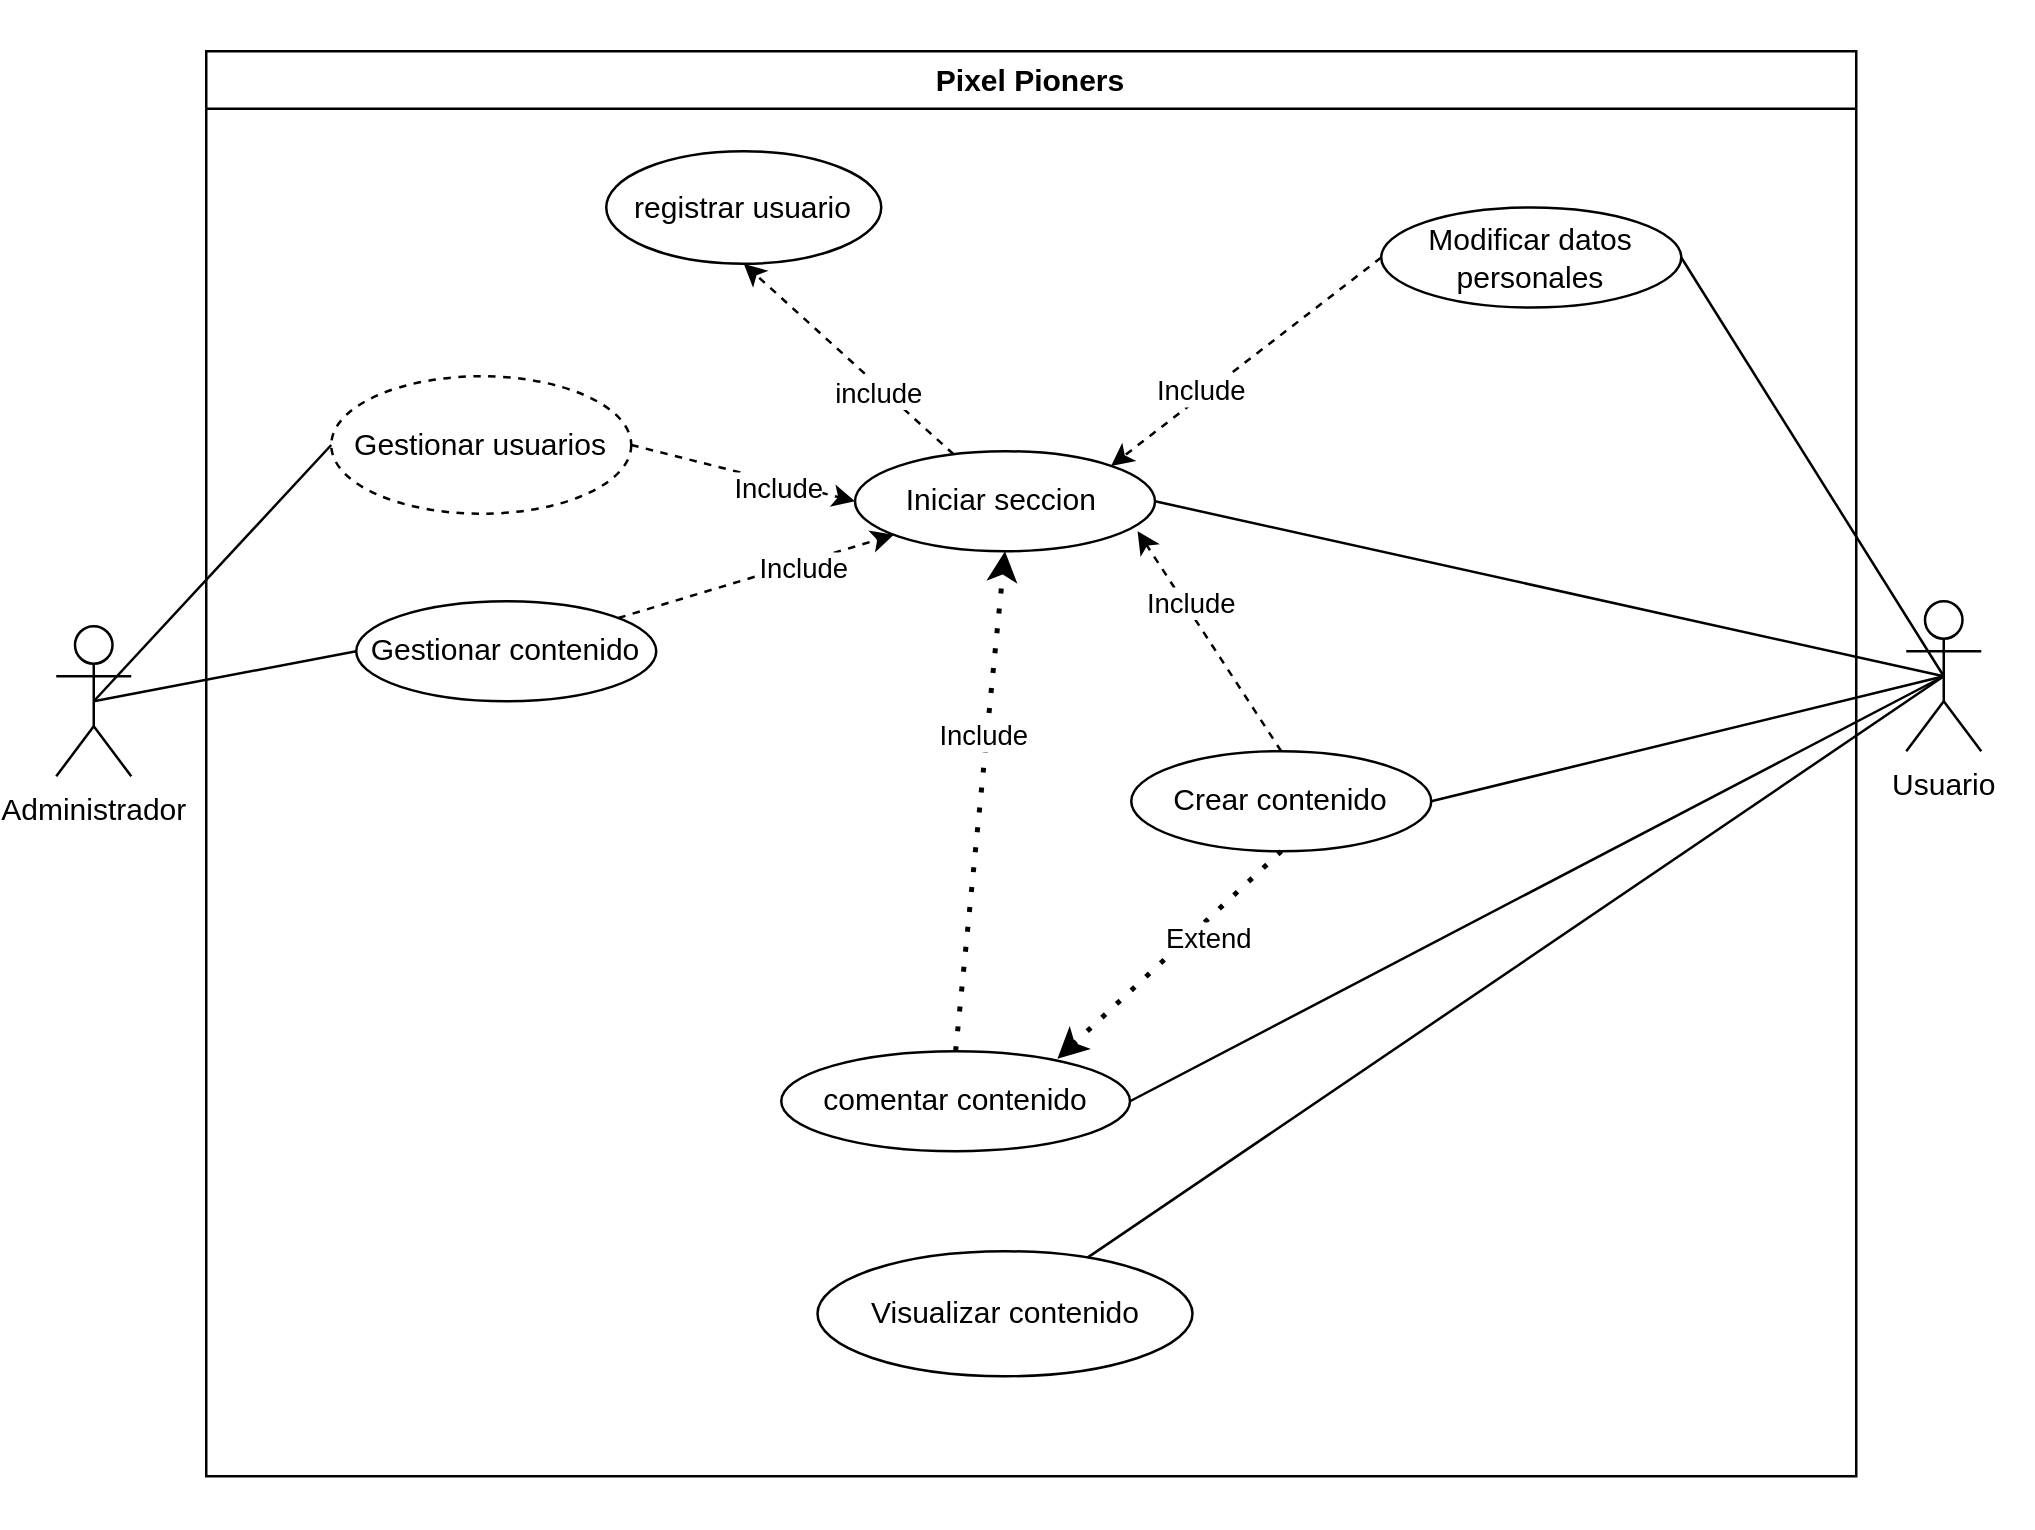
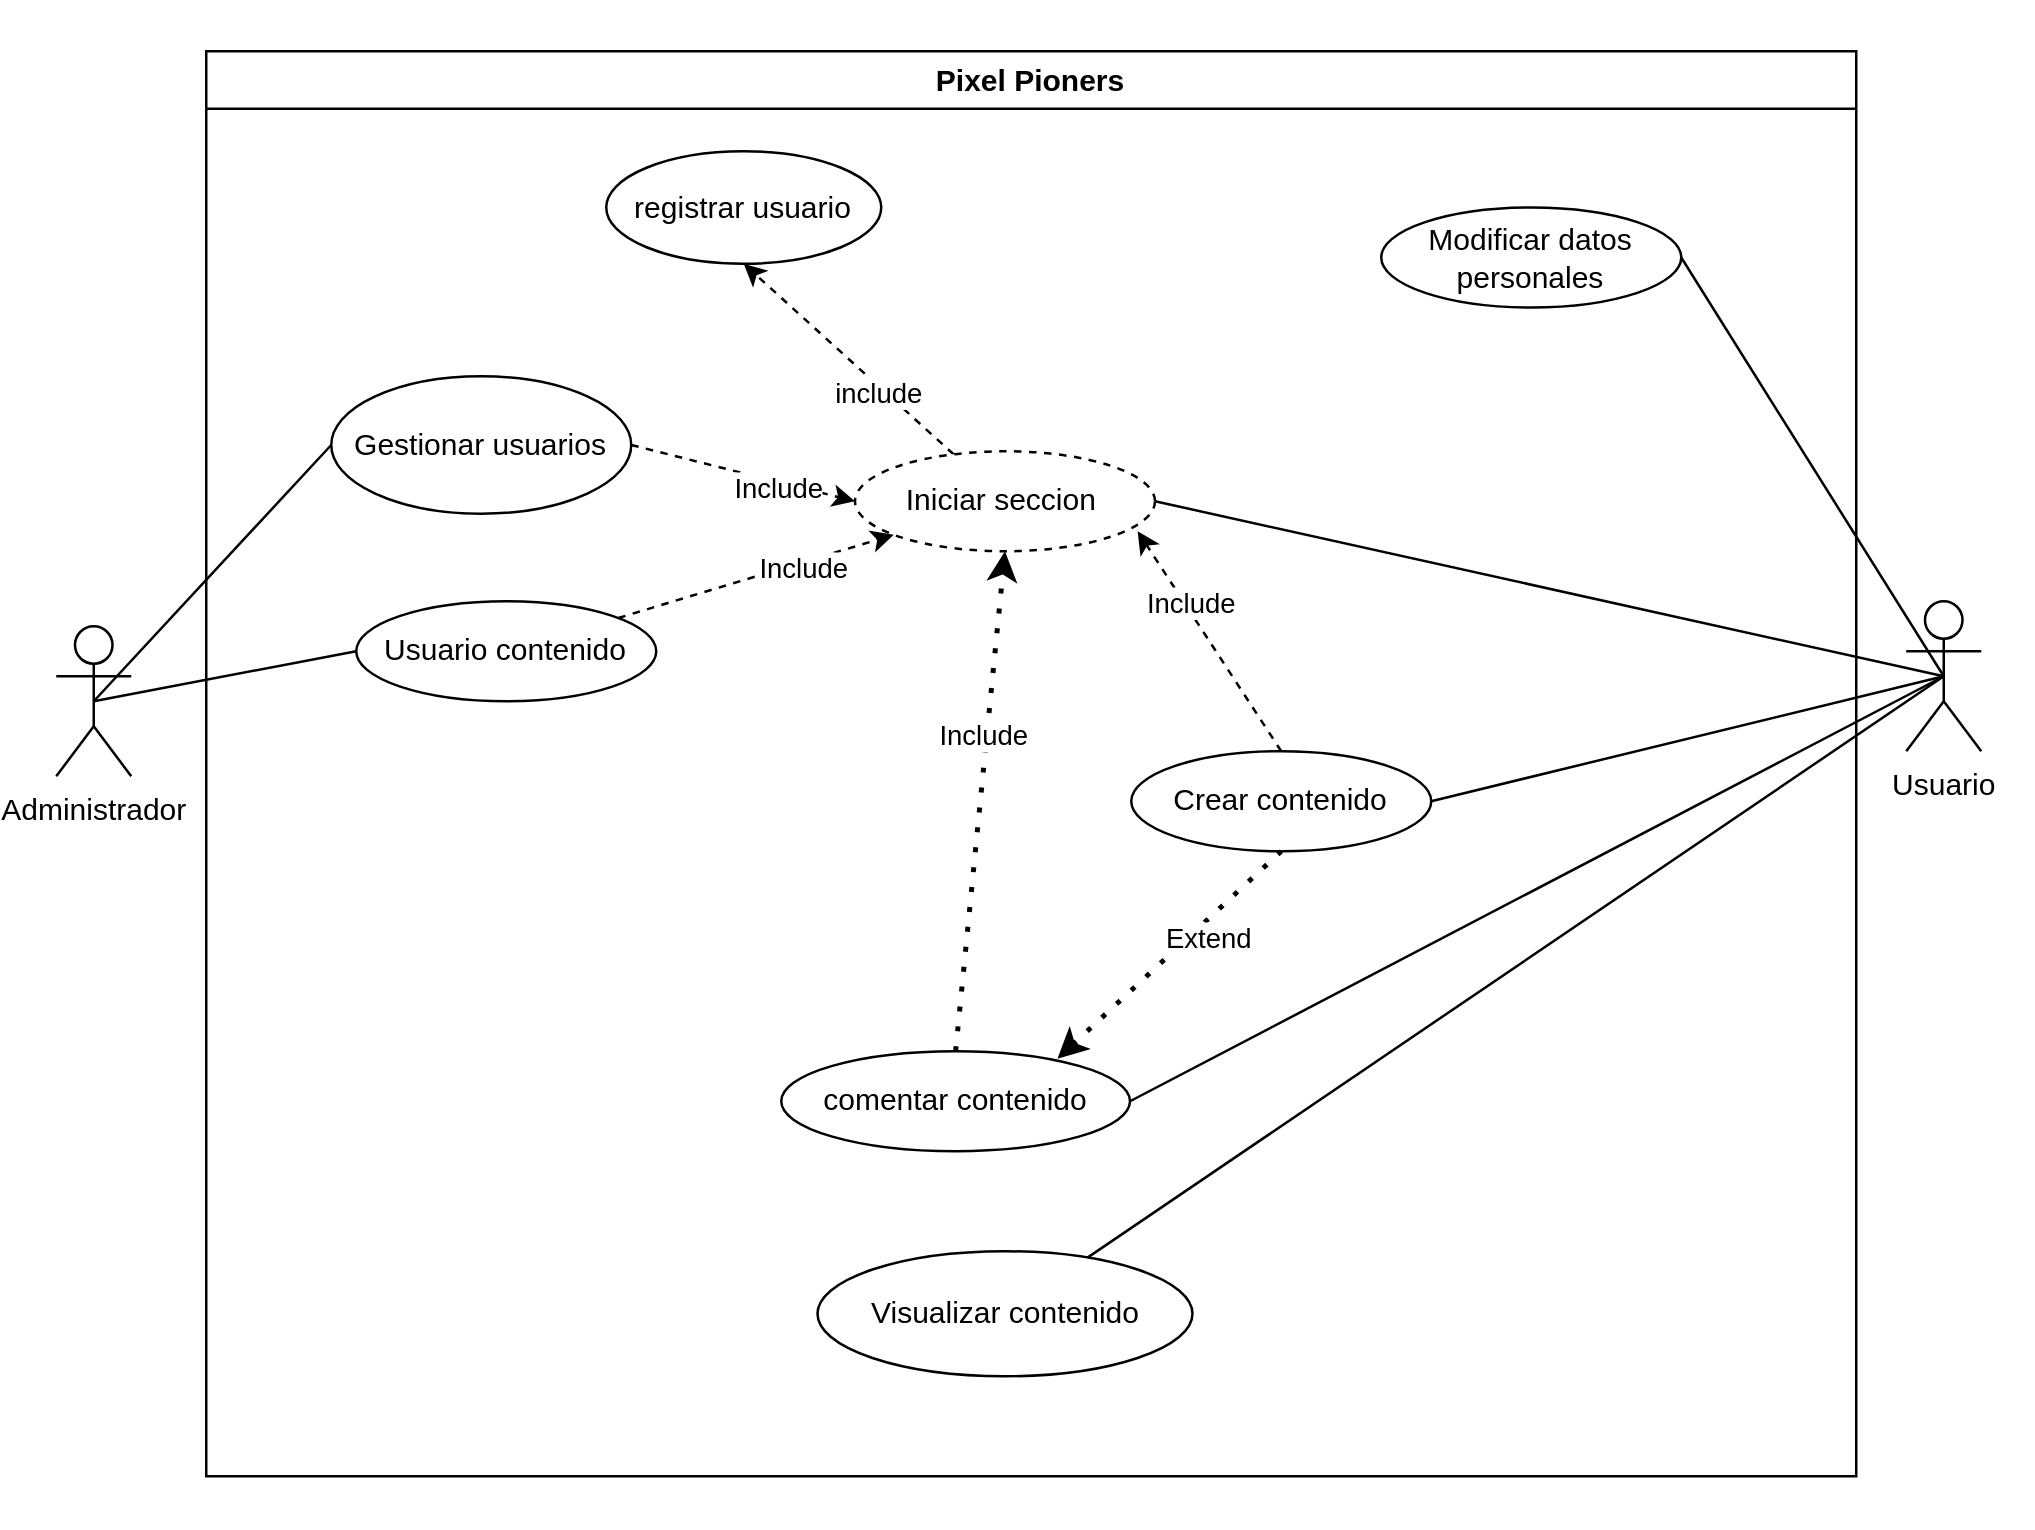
edge "Modificar datos personales" -> "Iniciar seccion": removed, label "Include"
node "Gestionar usuarios": style dashed -> solid
node "Iniciar seccion": style solid -> dashed
node "Gestionar contenido": label "Gestionar contenido" -> "Usuario contenido"
